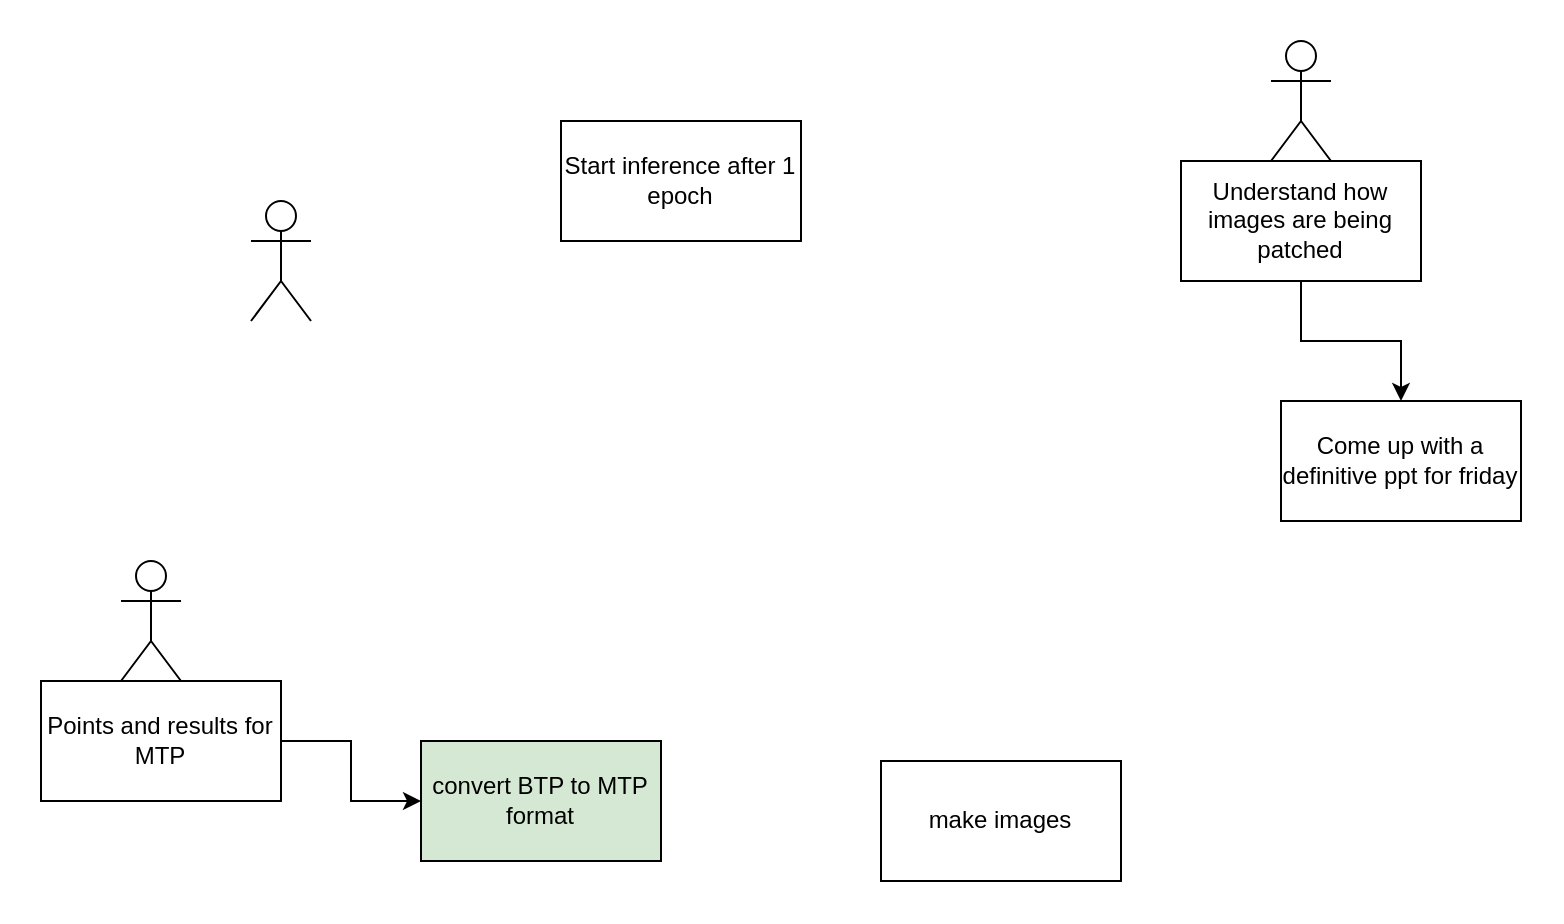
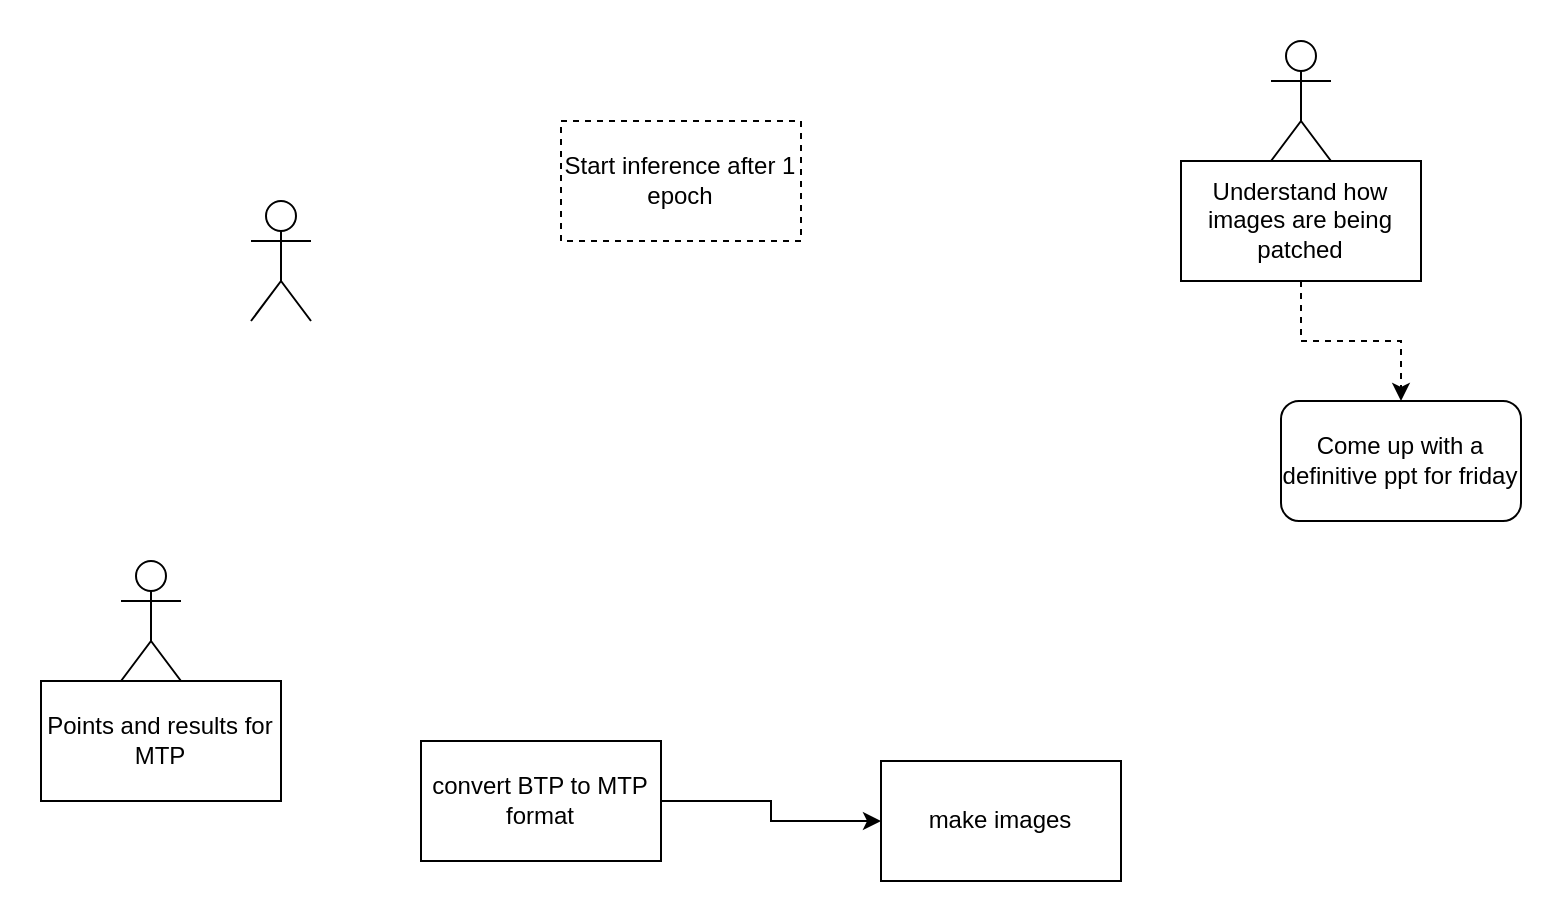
node "Start inference after 1 epoch": style solid -> dashed
edge "Understand how images are being patched" -> "Come up with a definitive ppt for friday": style solid -> dashed
node "Come up with a definitive ppt for friday": shape rectangle -> rounded rectangle
edge "Points and results for MTP" -> "convert BTP to MTP format": removed
node "convert BTP to MTP format": fillcolor #d5e8d4 -> #ffffff
edge "convert BTP to MTP format" -> "make images": added
